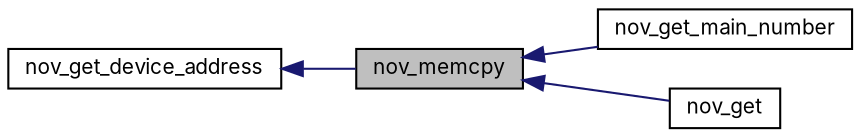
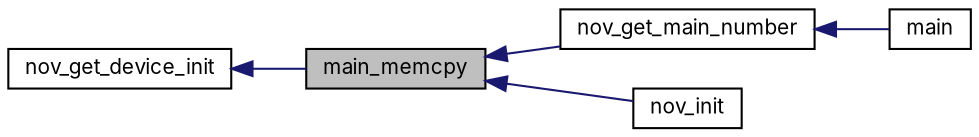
node "main": added
node "nov_get_device_address": label "nov_get_device_address" -> "nov_get_device_init"
node "nov_memcpy": label "nov_memcpy" -> "main_memcpy"
node "nov_get": label "nov_get" -> "nov_init"
